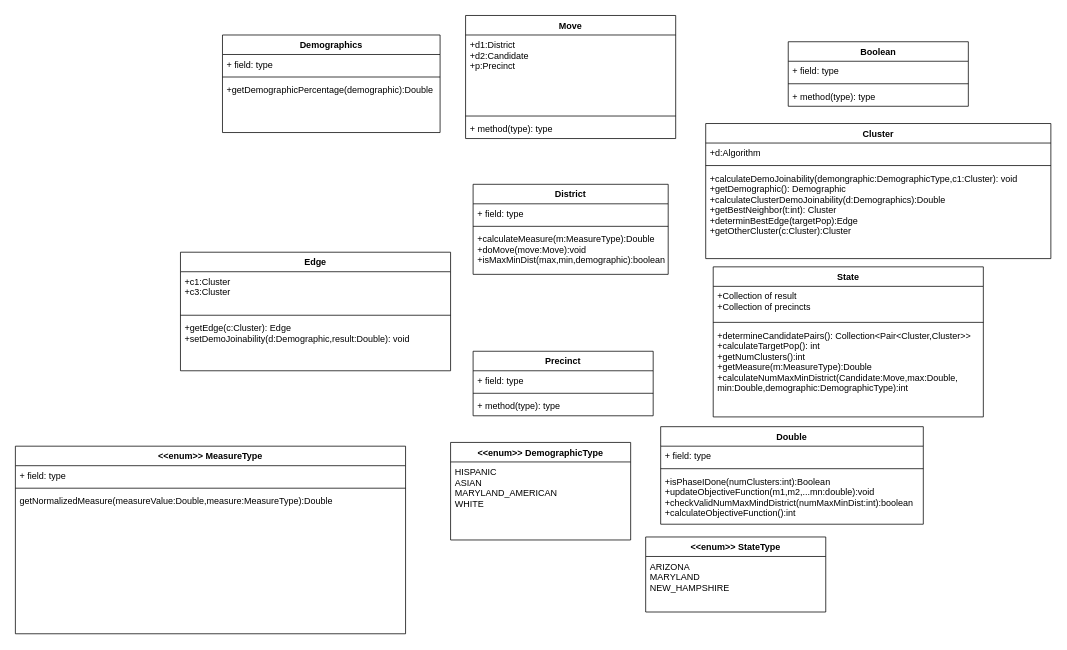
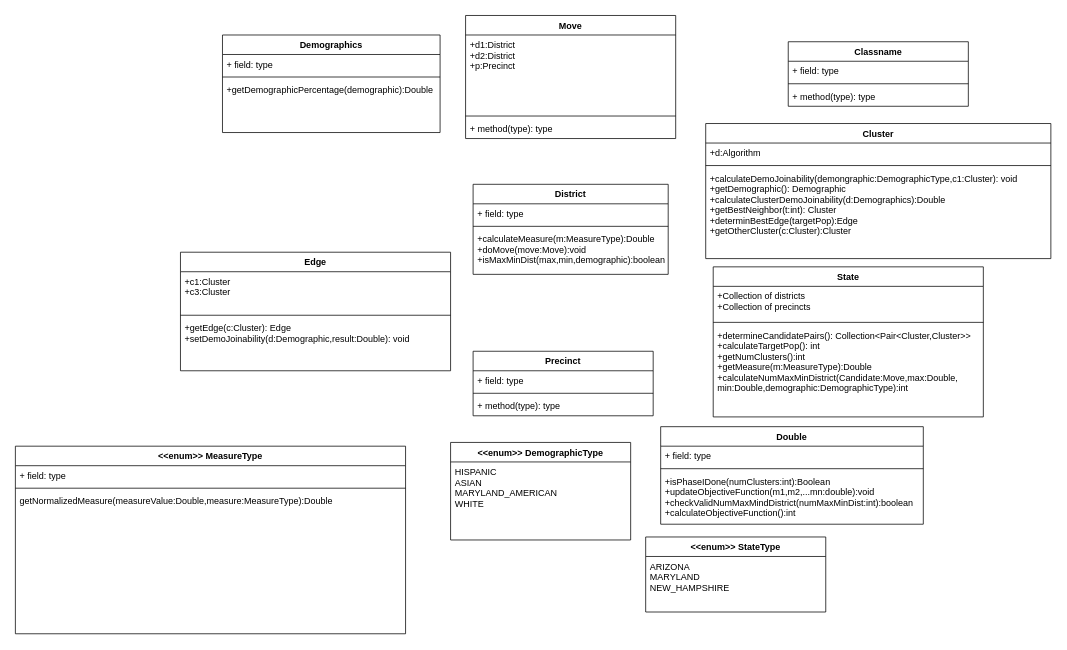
node "+d1:District +d2:Candidate +p:Precinct": label "+d1:District +d2:Candidate +p:Precinct" -> "+d1:District +d2:District +p:Precinct"
node "Boolean": label "Boolean" -> "Classname"
node "+Collection of result +Collection of precincts": label "+Collection of result +Collection of precincts" -> "+Collection of districts +Collection of precincts"
